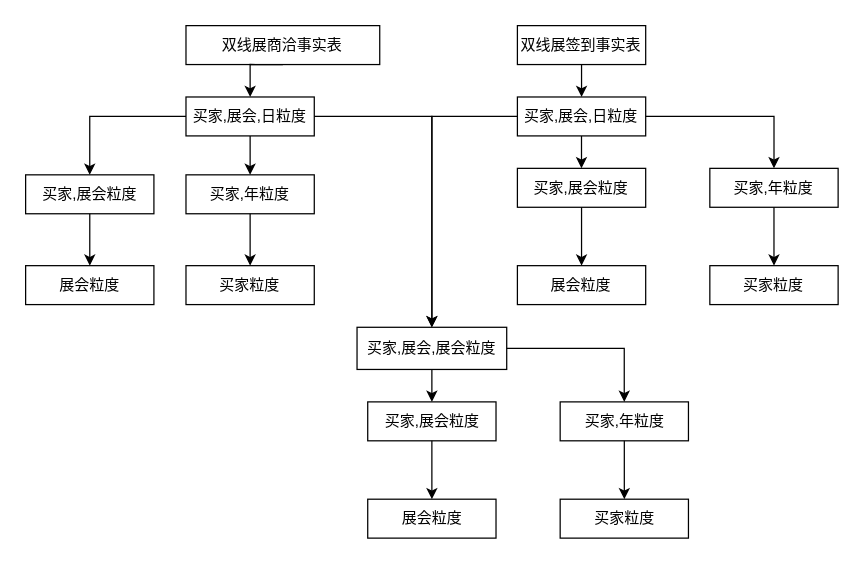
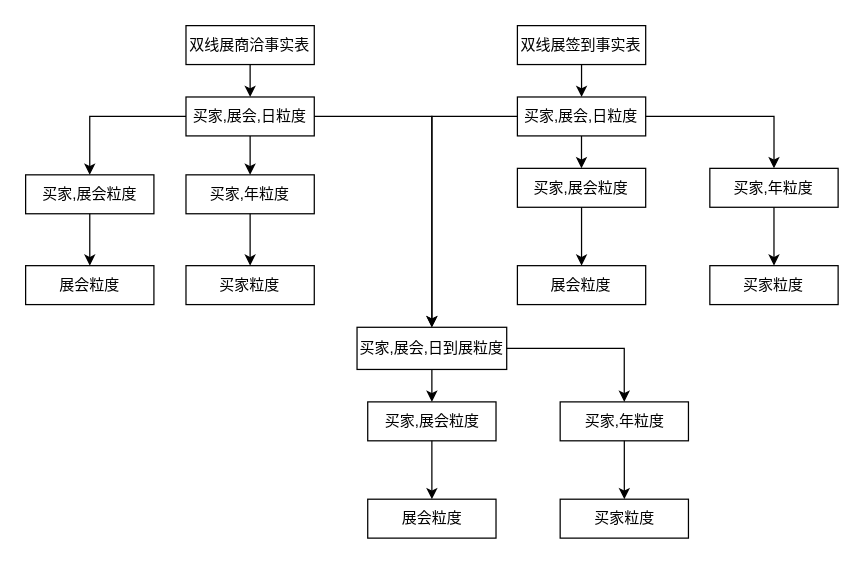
node "双线展商洽事实表": size 194x39 -> 128x39
node "买家,展会,展会粒度": label "买家,展会,展会粒度" -> "买家,展会,日到展粒度"
